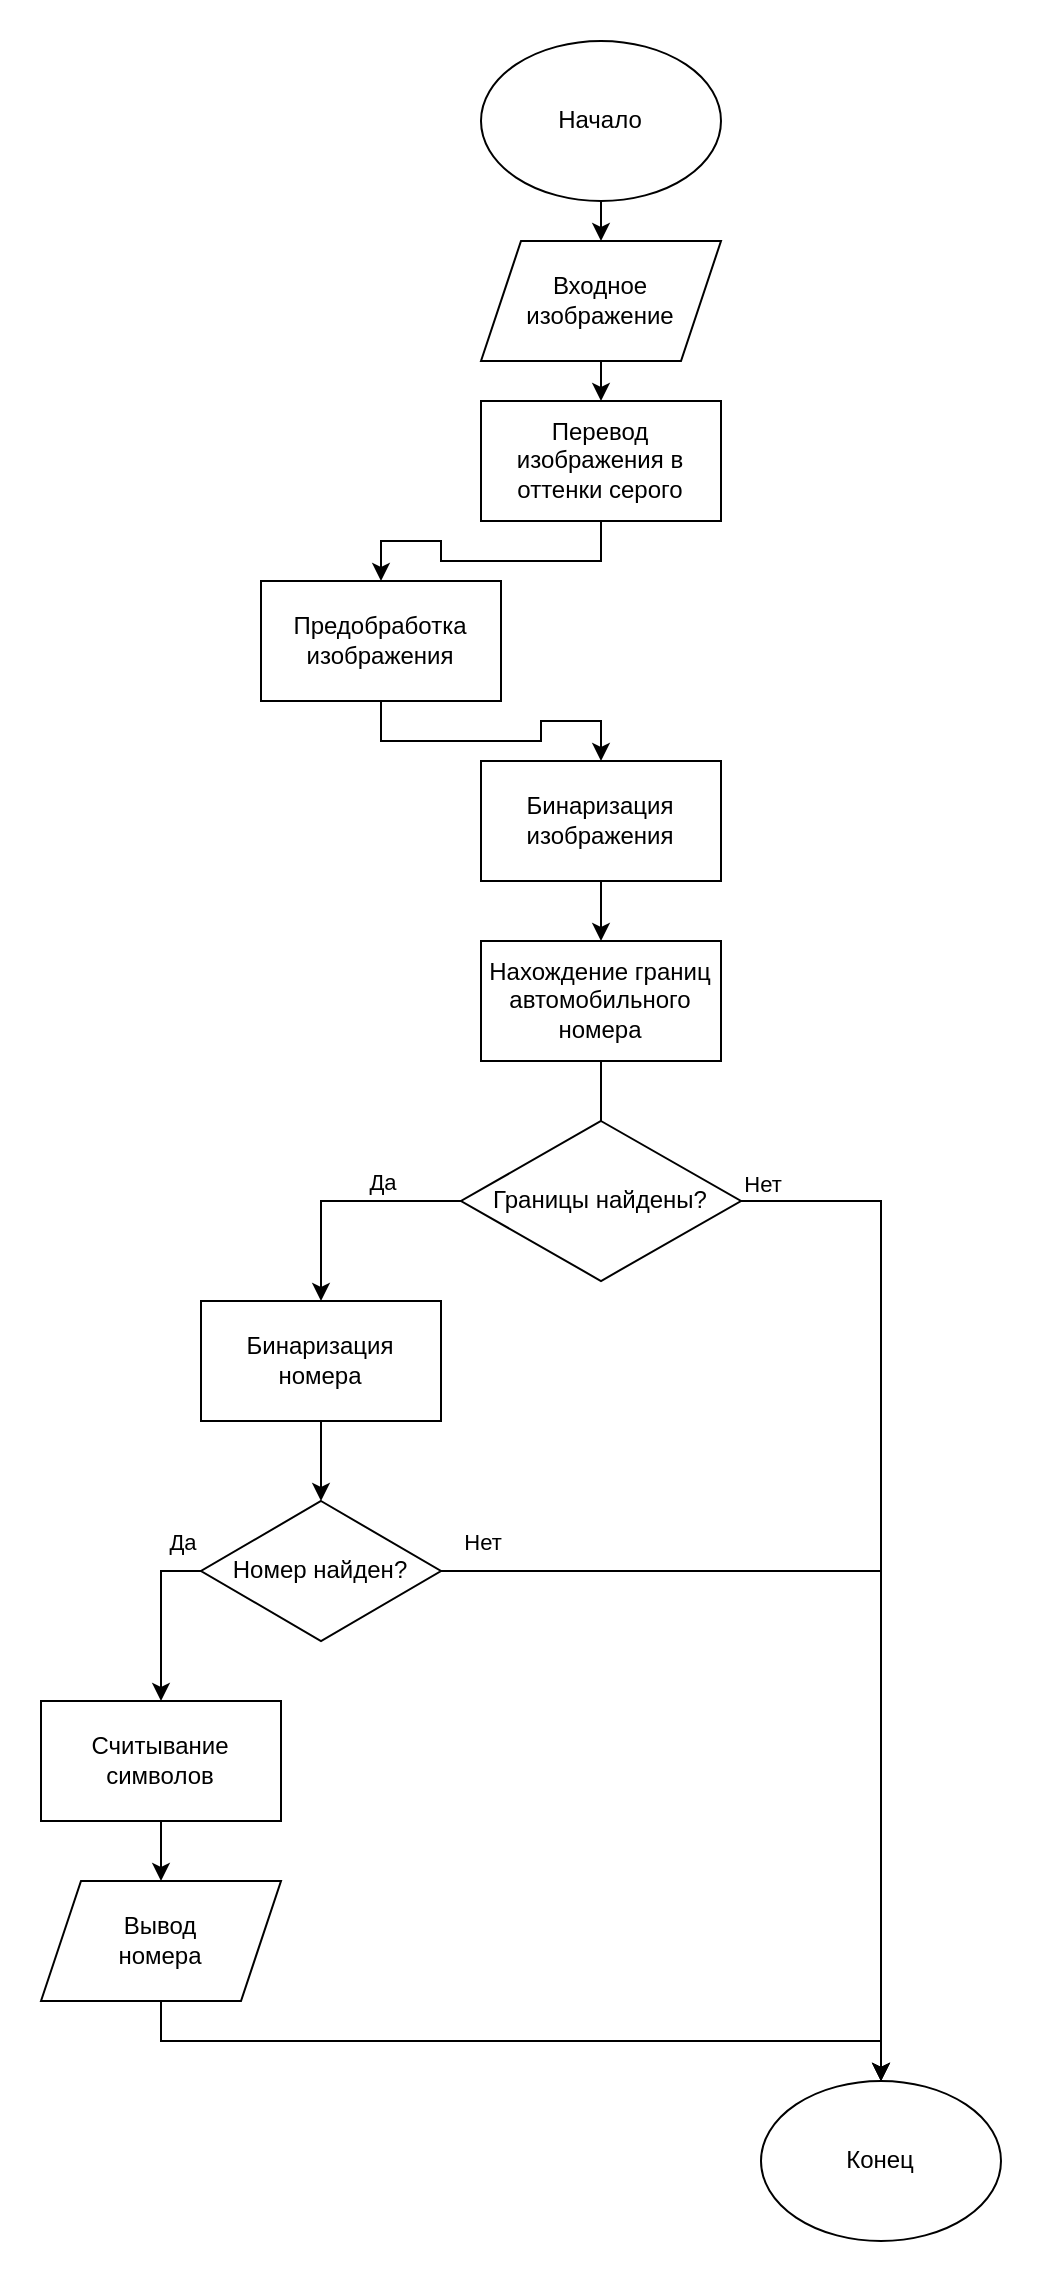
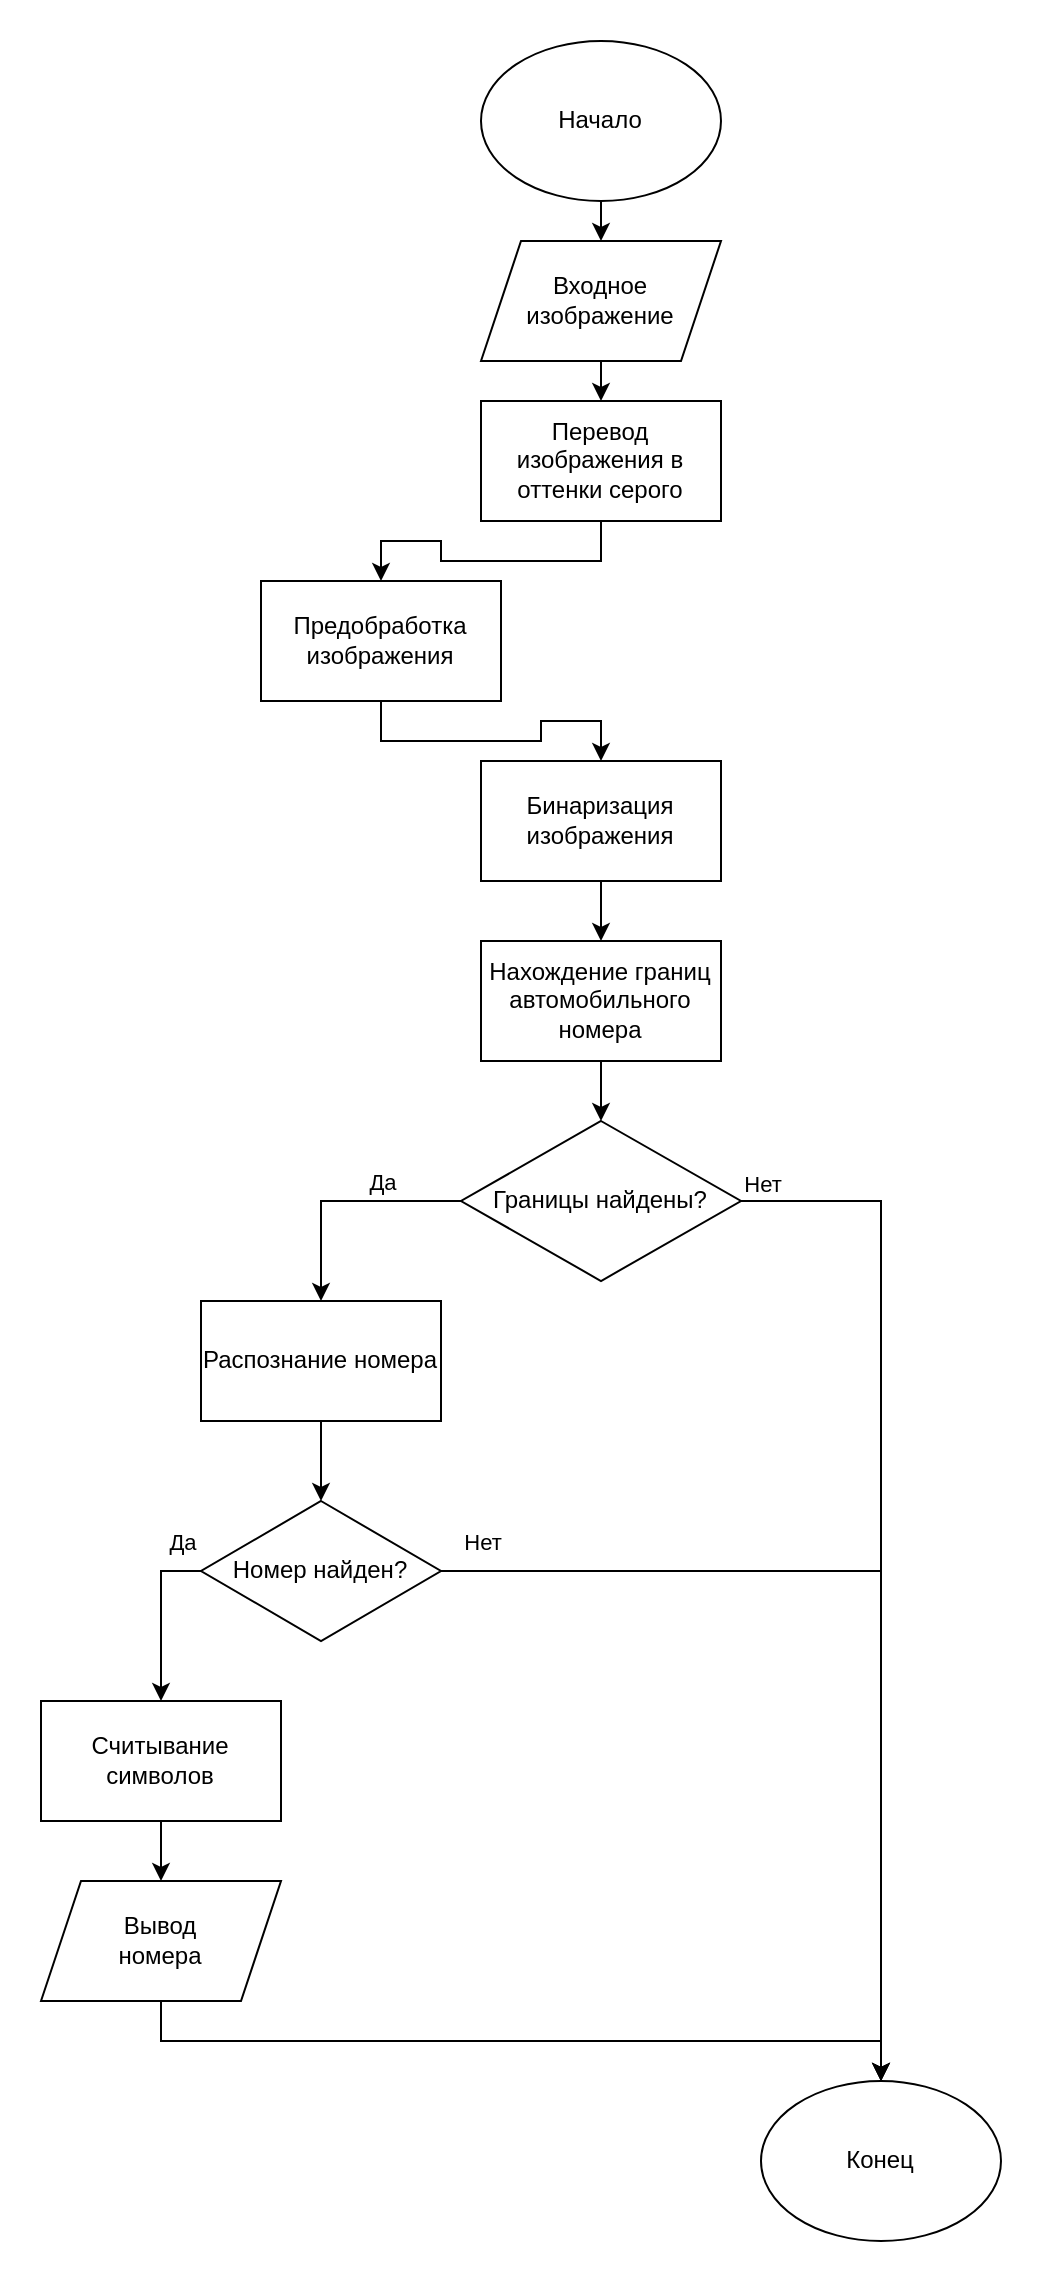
edge "Нахождение границ автомобильного номера" -- "Границы найдены?": arrowhead none -> classic
node "Бинаризация номера": label "Бинаризация номера" -> "Распознание номера"
